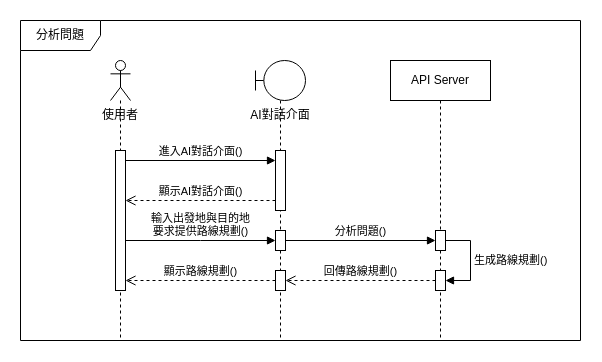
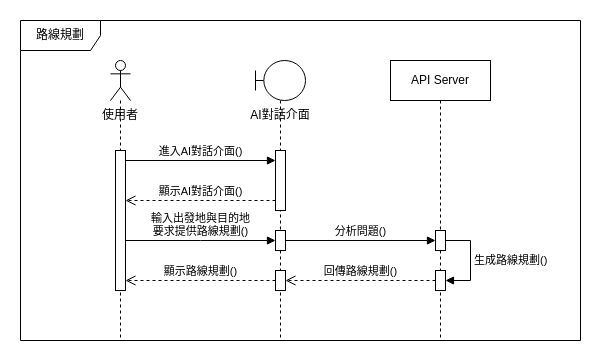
node "分析問題": label "分析問題" -> "路線規劃"
